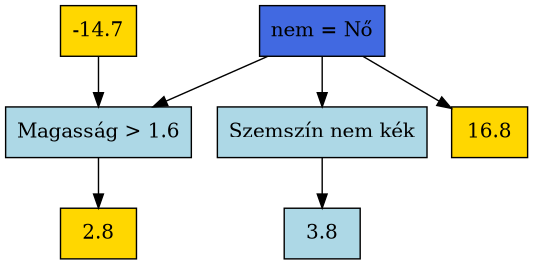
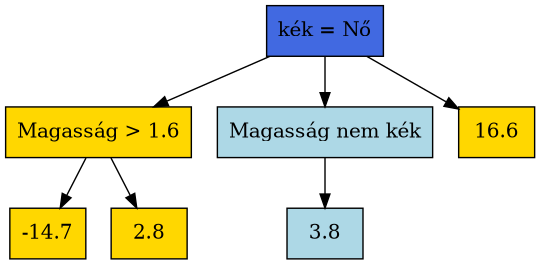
node "nem = Nő": label "nem = Nő" -> "kék = Nő"
edge "-14.7" -> "Magasság > 1.6": reversed
node "Magasság > 1.6": fillcolor lightblue -> gold
node "Szemszín nem kék": label "Szemszín nem kék" -> "Magasság nem kék"
node "16.8": label "16.8" -> "16.6"
